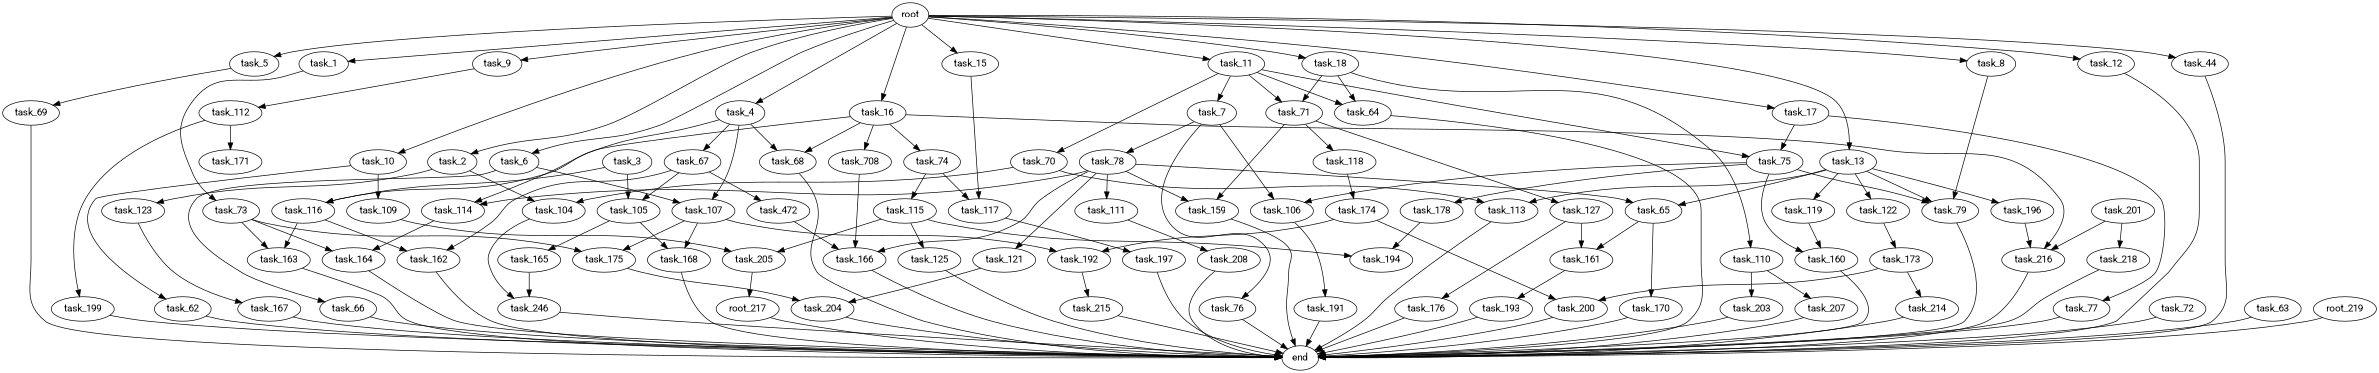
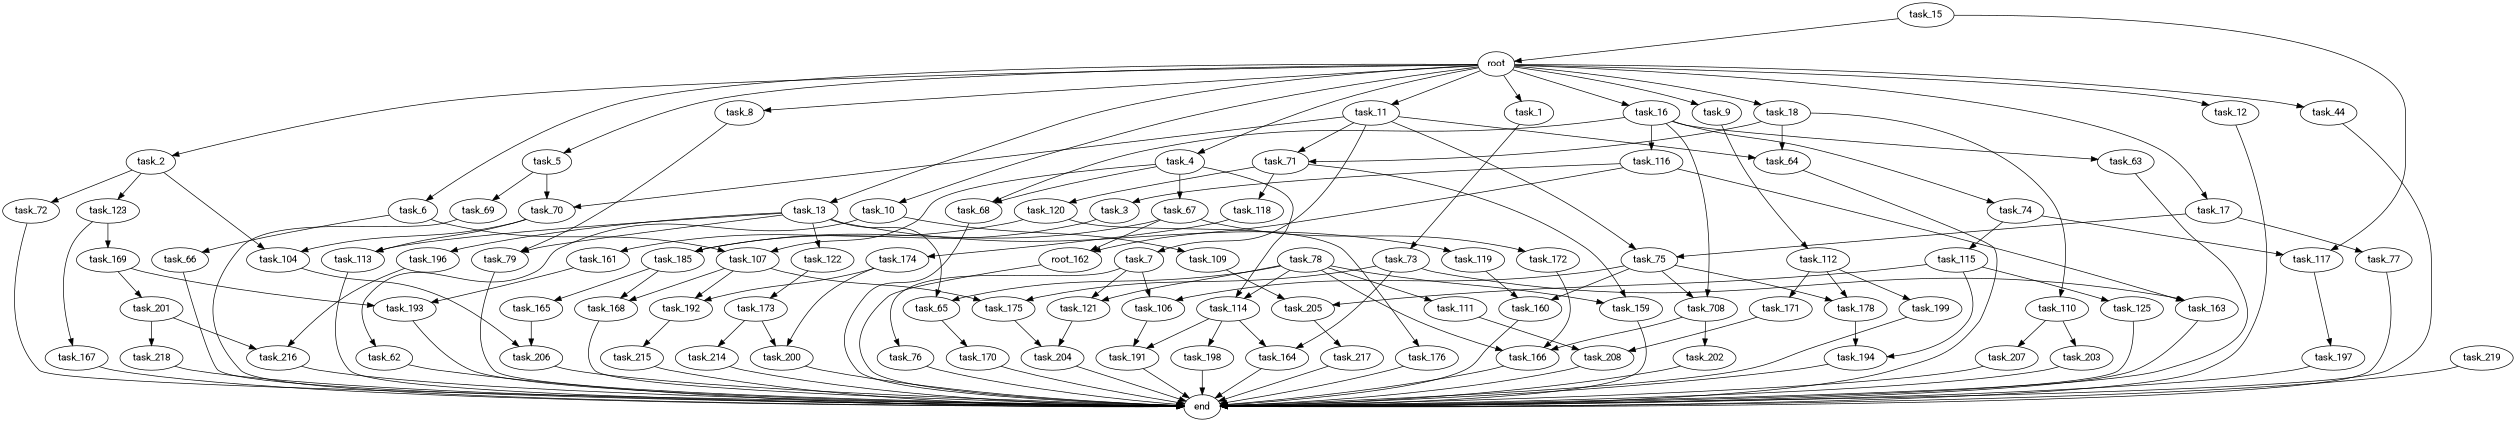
edge "root" -> "task_15": reversed
edge "task_16" -> "task_216": now "task_16" -> "task_63"
edge "task_7" -> "task_78": now "task_7" -> "task_121"
edge "task_5" -> "task_70": added
edge "task_3" -> "task_116": reversed
edge "task_75" -> "task_79": now "task_75" -> "task_708"
edge "task_2" -> "task_72": added
node "task_105": label "task_105" -> "task_185"
node "task_472": label "task_472" -> "task_172"
node "task_127": label "task_127" -> "task_120"
edge "task_65" -> "task_161": removed
node "task_169": added
node "task_162": label "task_162" -> "root_162"
edge "task_112" -> "task_178": added
node "task_246": label "task_246" -> "task_206"
node "root_217": label "root_217" -> "task_217"
node "root_219": label "root_219" -> "task_219"
edge "task_114" -> "task_191": added
edge "task_171" -> "task_208": added
node "task_198": added
node "task_202": added
edge "task_194" -> "end": added
